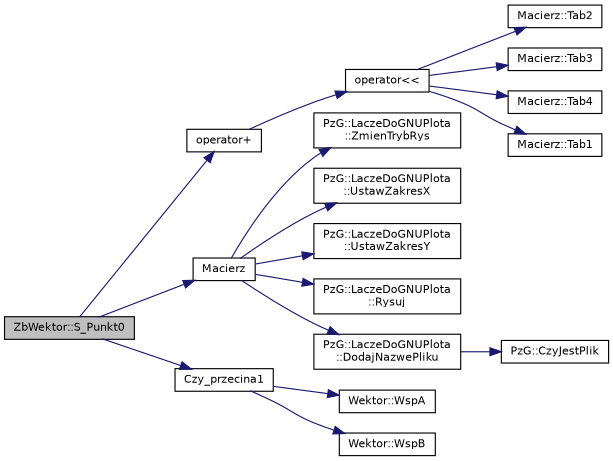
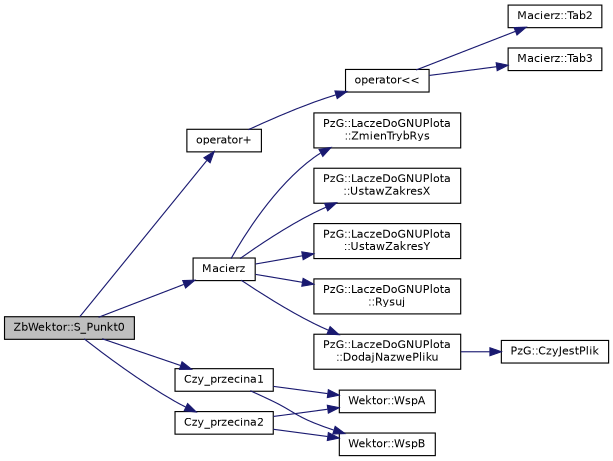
node "Macierz::Tab4": removed
node "Macierz::Tab1": removed
node "Czy_przecina2": added
